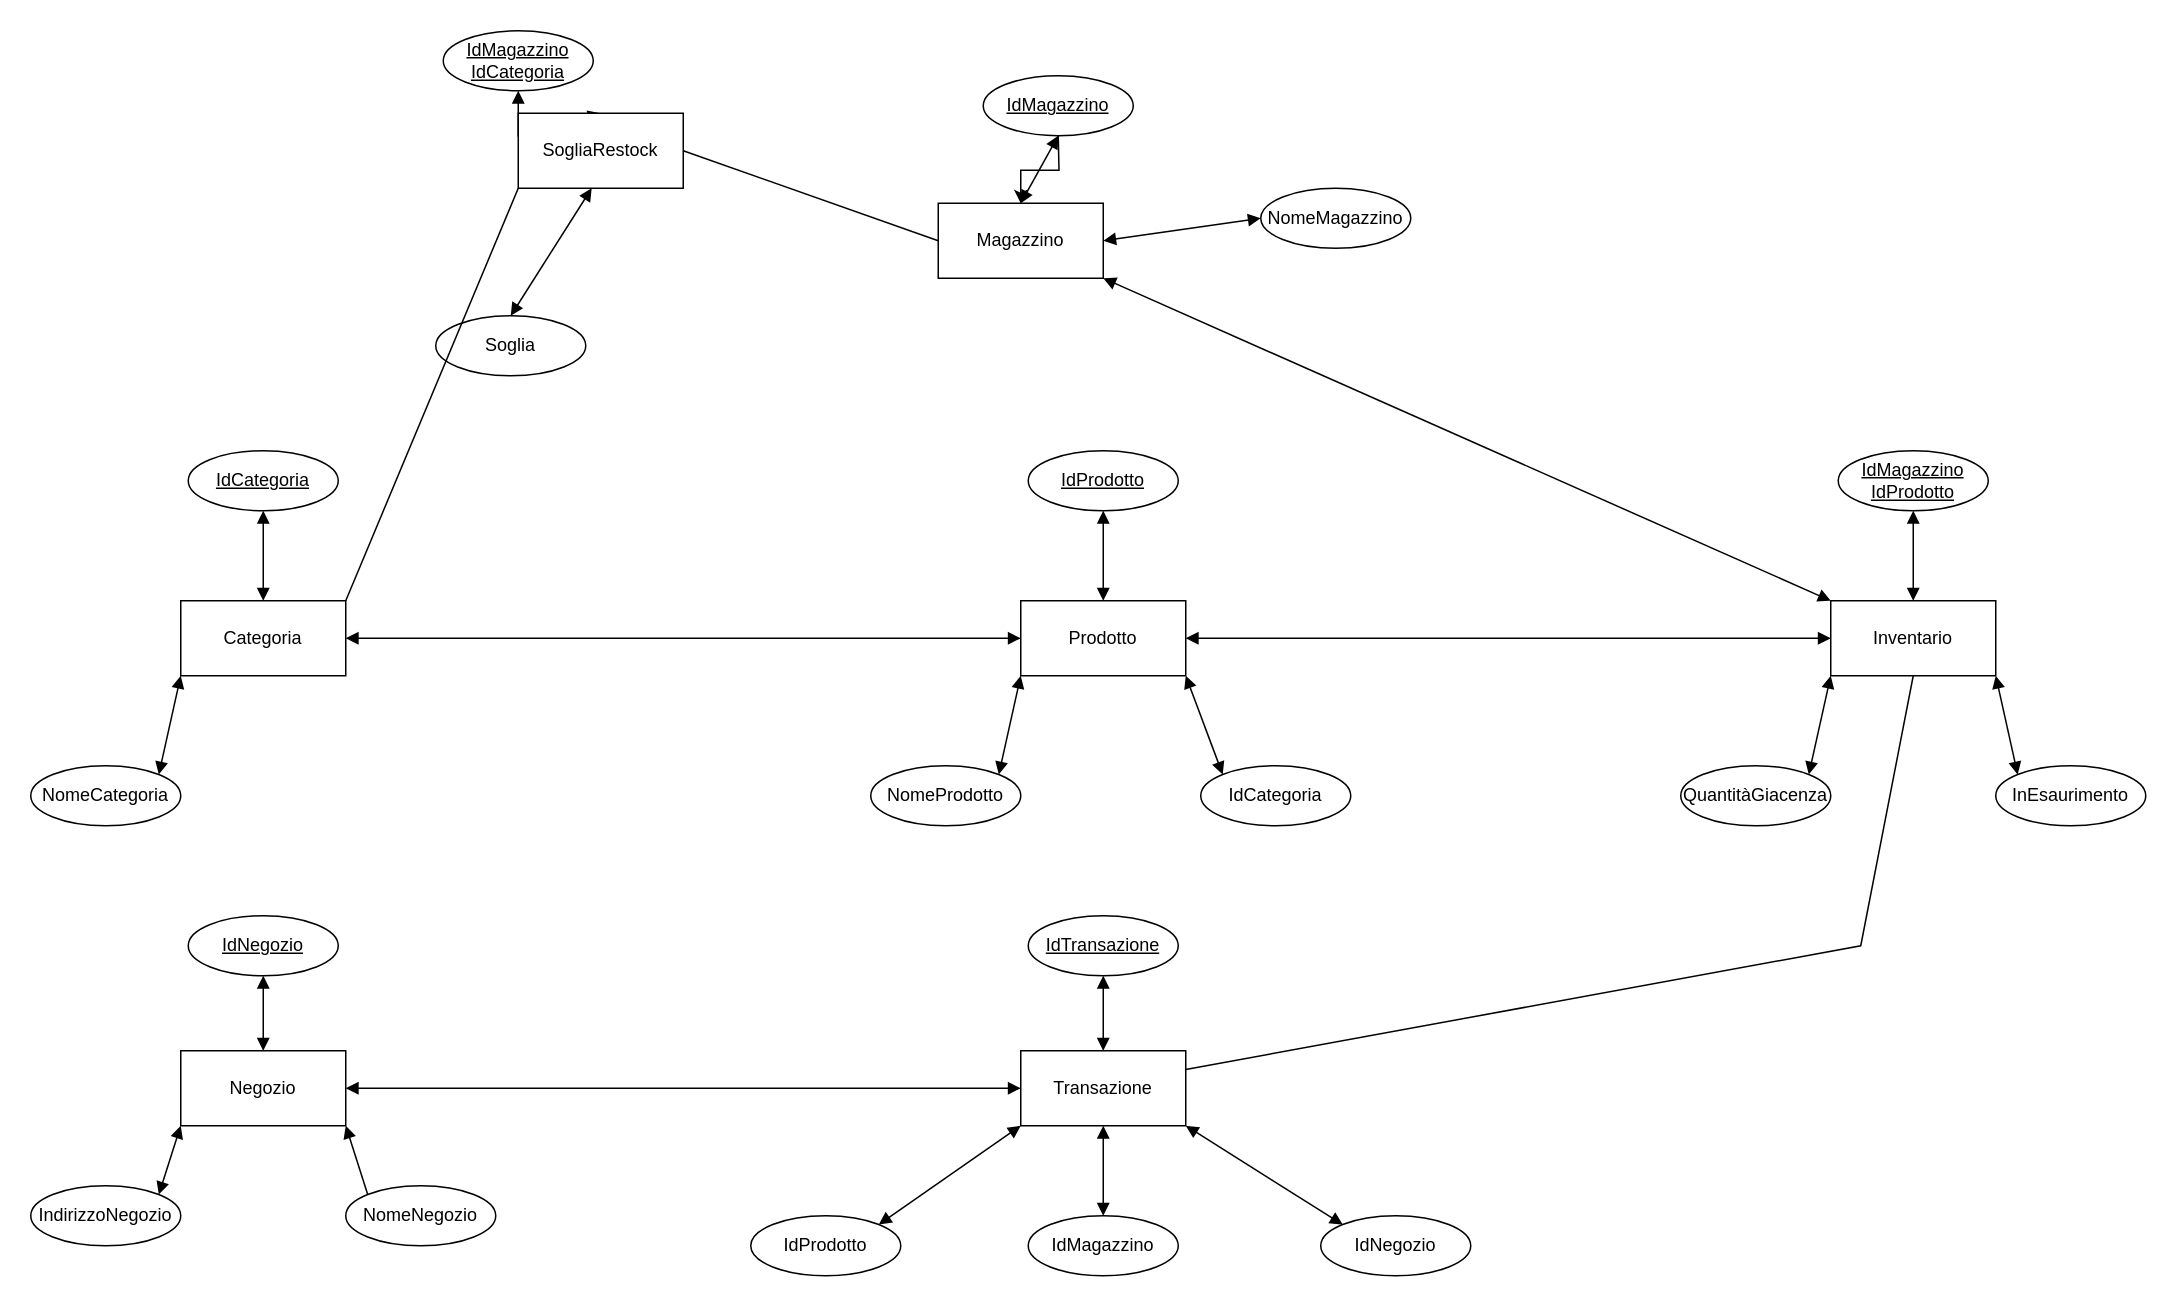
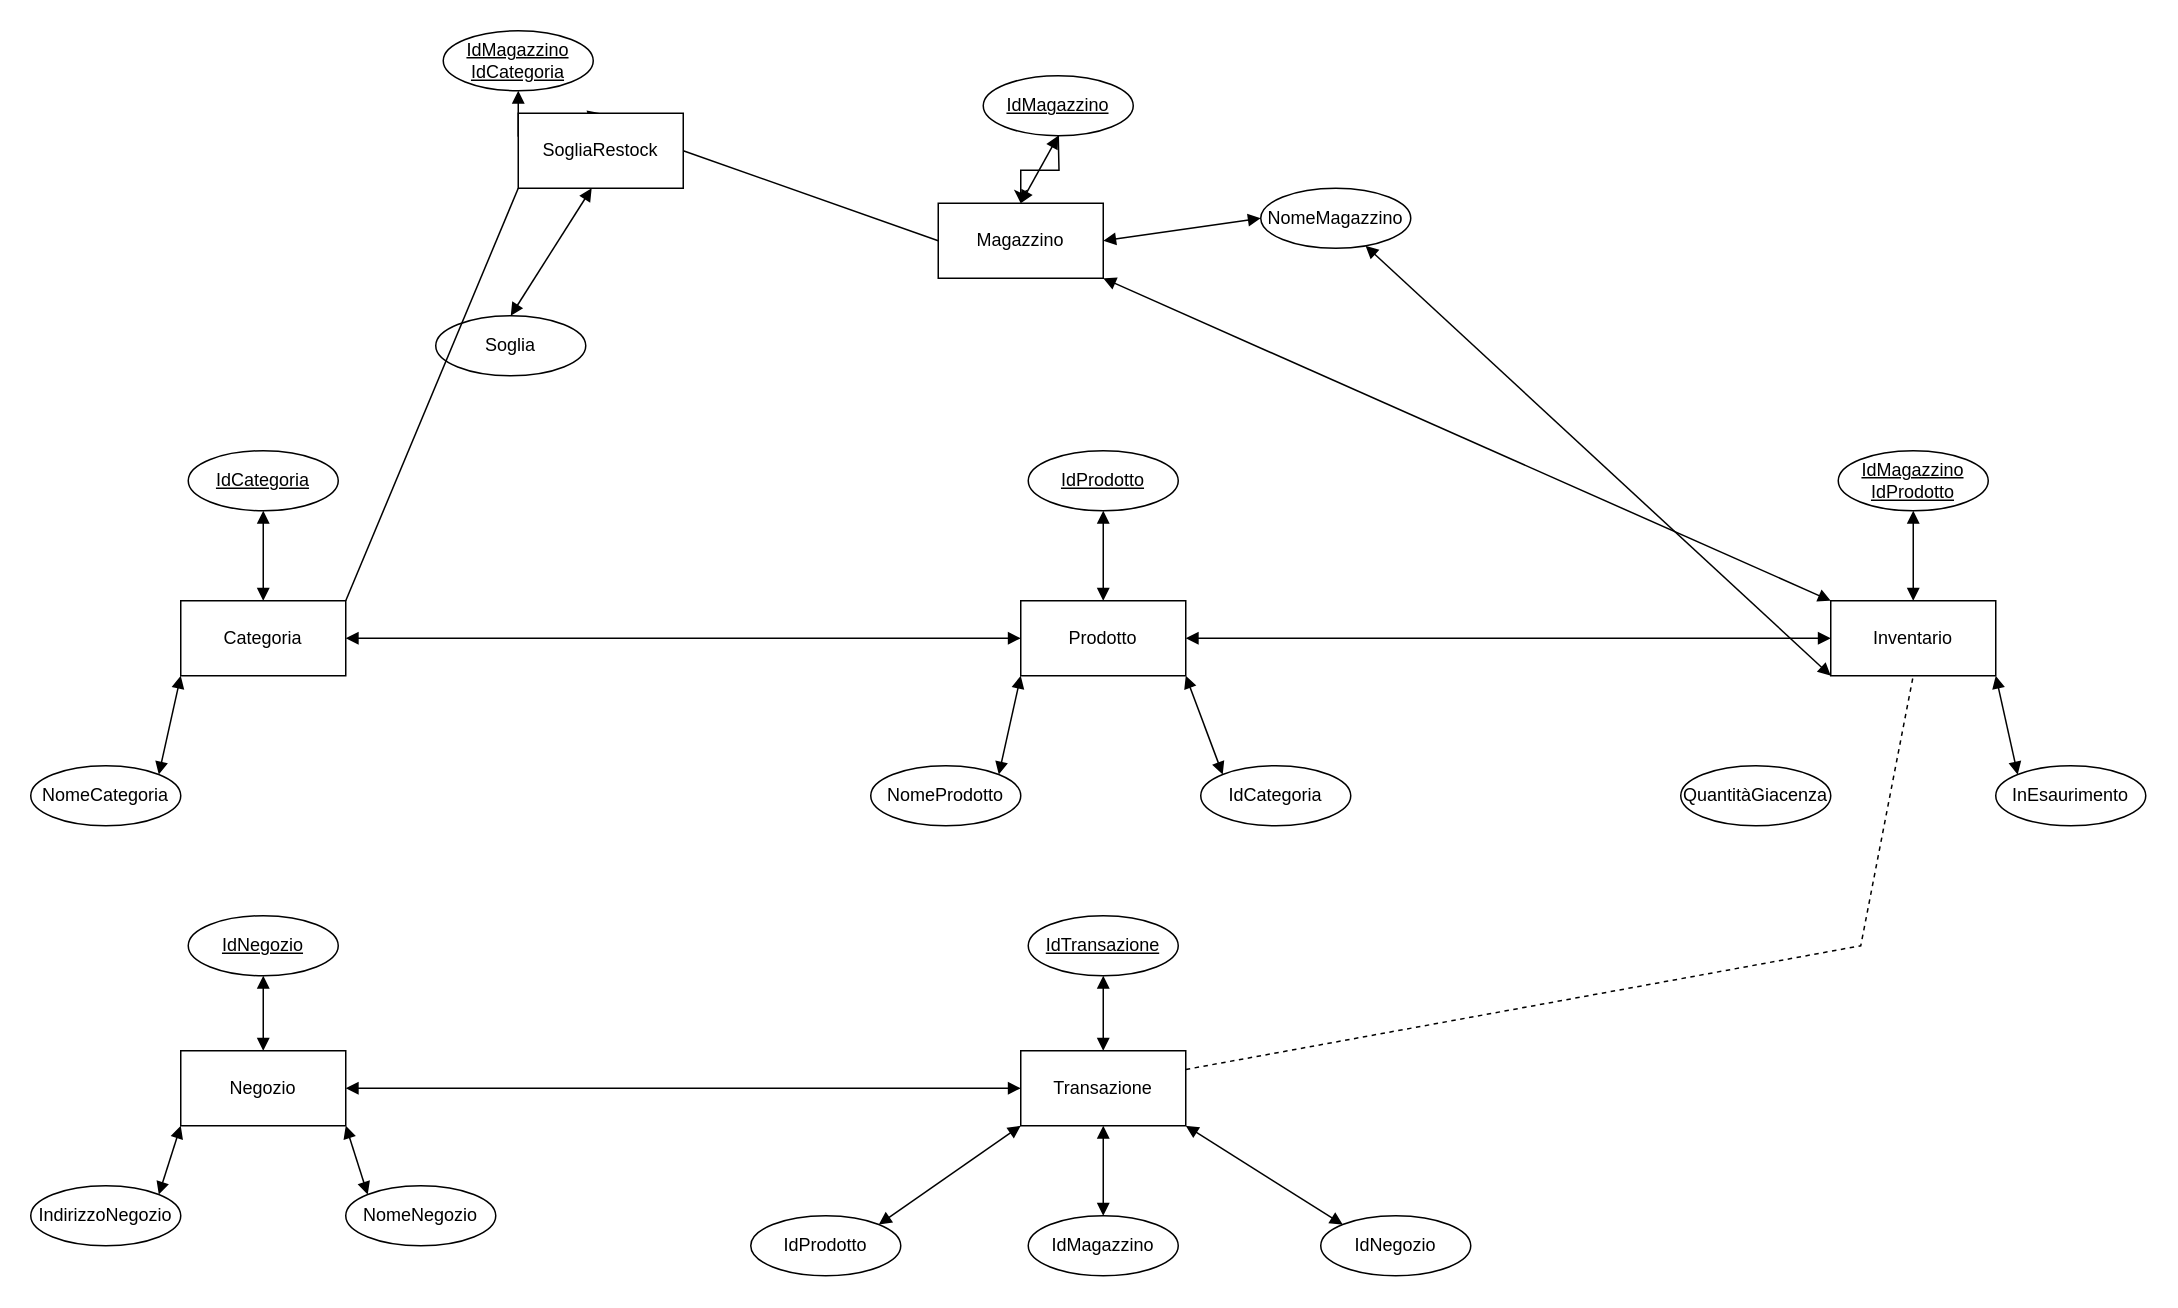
edge "Inventario" -- "QuantitàGiacenza": now "Inventario" -- "NomeMagazzino"
edge "Inventario" -- "Transazione": style solid -> dashed
edge "NomeNegozio" -> "Negozio": arrowhead none -> block
